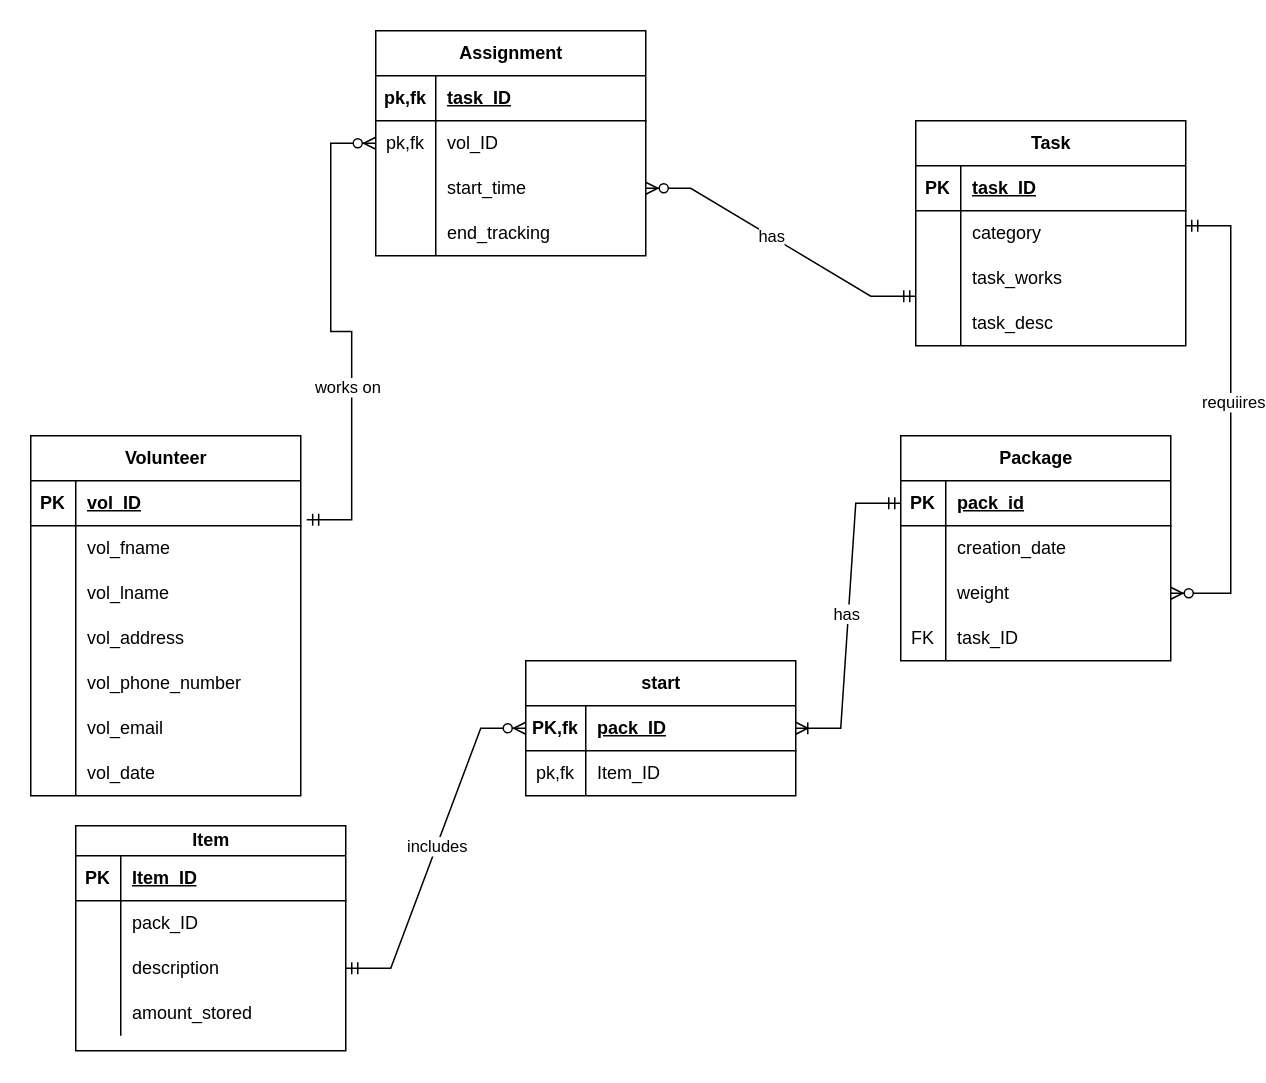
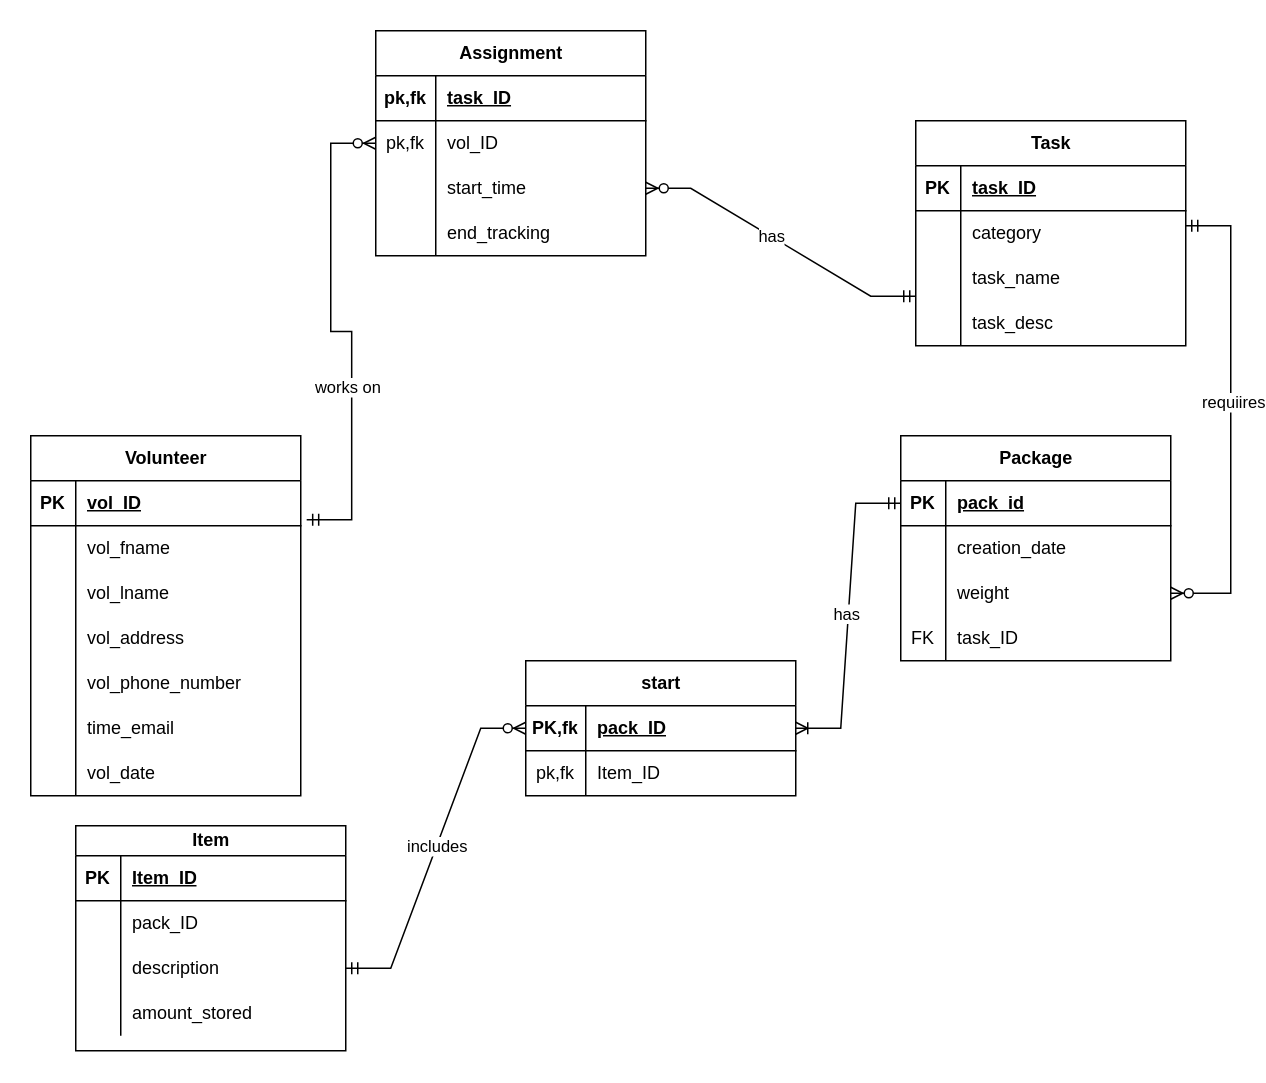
node "task_works": label "task_works" -> "task_name"
node "vol_email": label "vol_email" -> "time_email"
